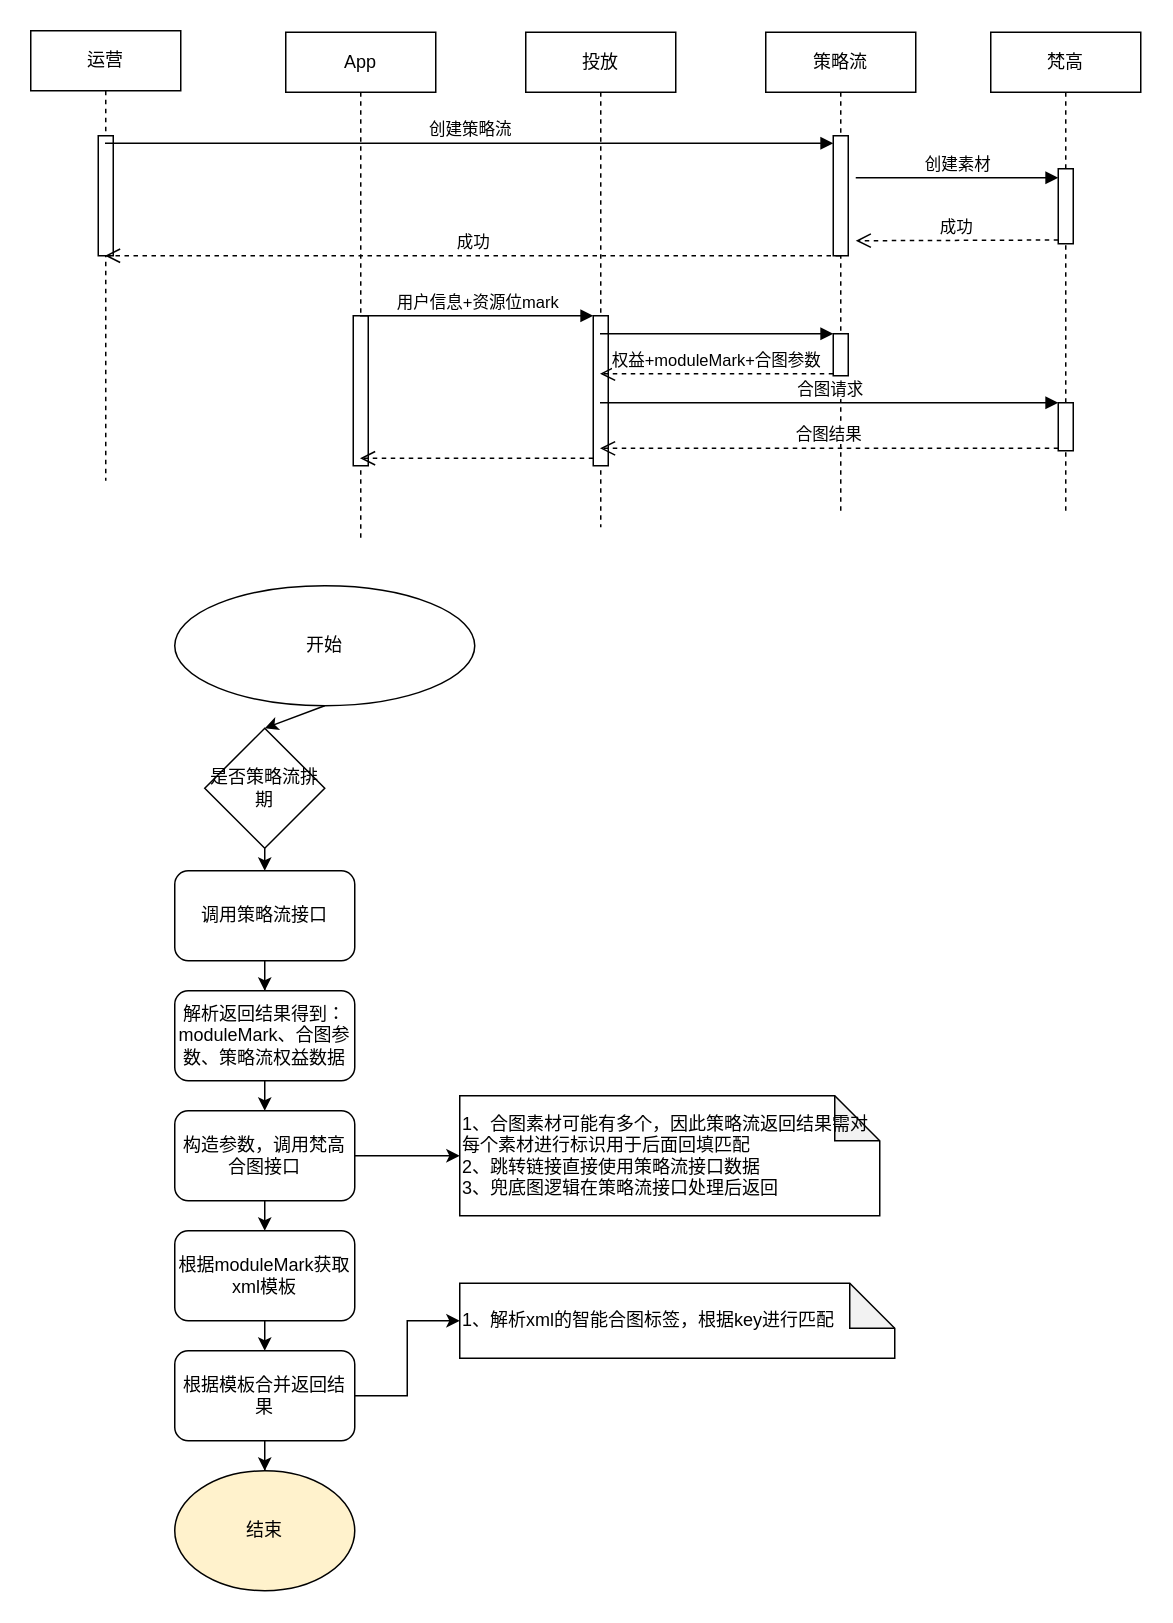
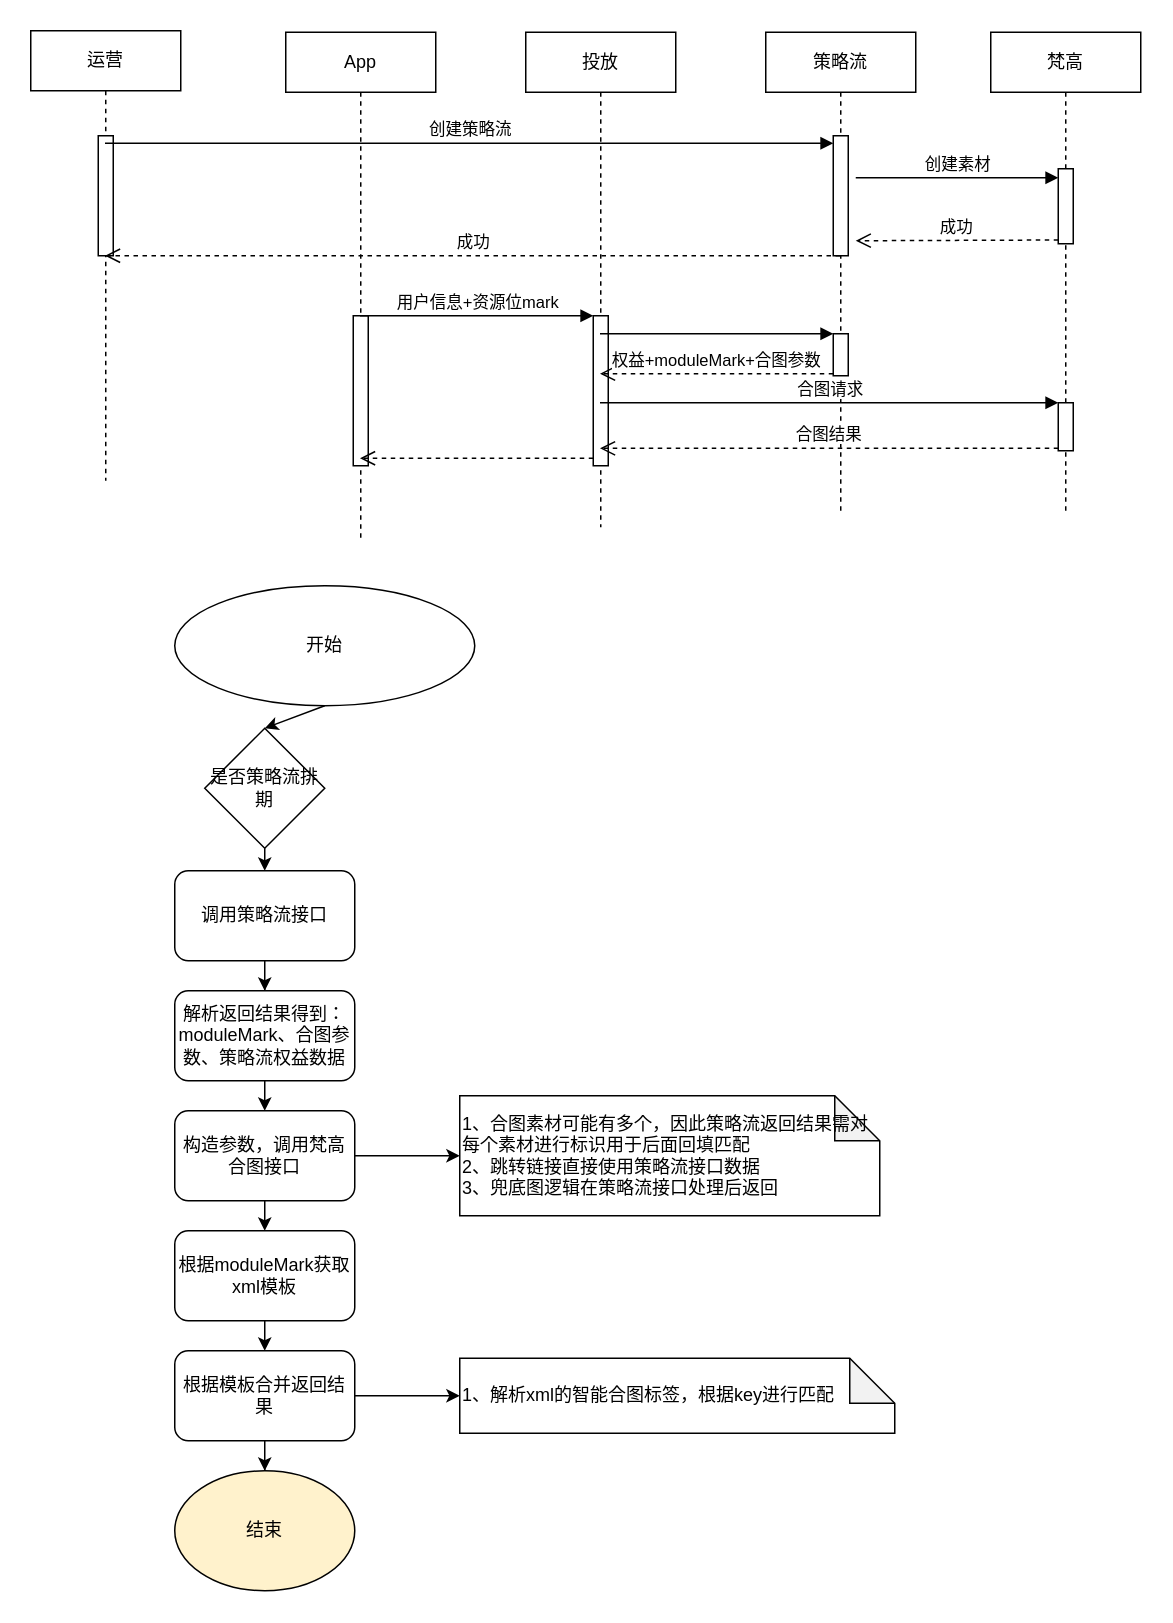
node "1、解析xml的智能合图标签，根据key进行匹配": moved (677, 1321) -> (677, 1396)
